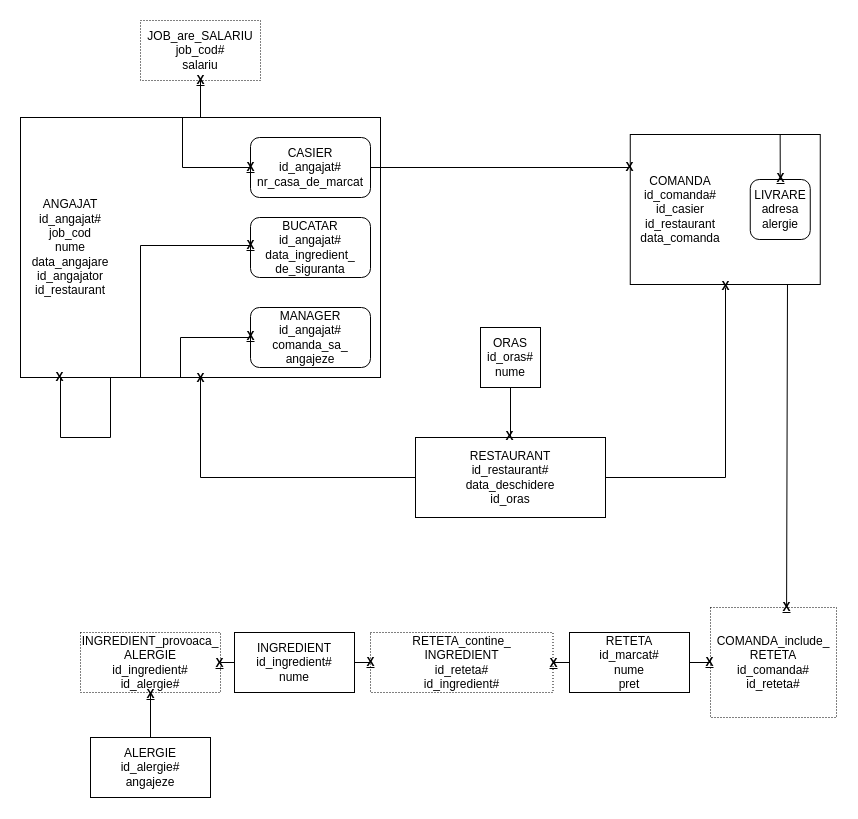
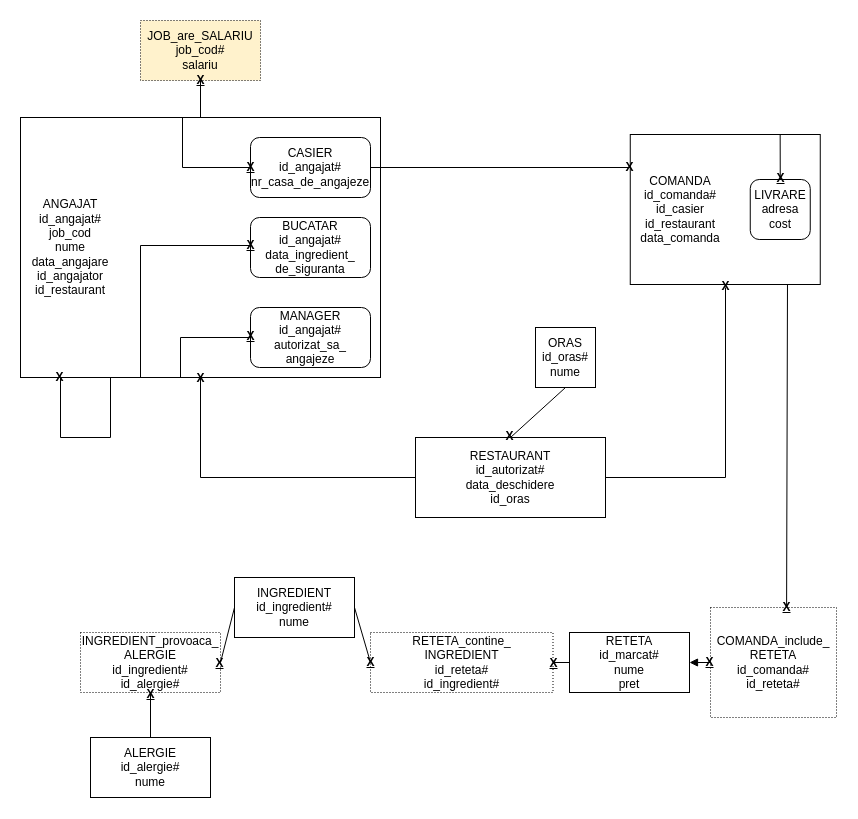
node "JOB_are_SALARIU job_cod# salariu": fillcolor #ffffff -> #fff2cc
node "CASIER id_angajat# nr_casa_de_marcat": label "CASIER id_angajat# nr_casa_de_marcat" -> "CASIER id_angajat# nr_casa_de_angajeze"
node "LIVRARE adresa alergie": label "LIVRARE adresa alergie" -> "LIVRARE adresa cost"
node "MANAGER id_angajat# comanda_sa_ angajeze": label "MANAGER id_angajat# comanda_sa_ angajeze" -> "MANAGER id_angajat# autorizat_sa_ angajeze"
node "ORAS id_oras# nume": moved (511, 358) -> (566, 358)
node "RESTAURANT id_restaurant# data_deschidere id_oras": label "RESTAURANT id_restaurant# data_deschidere id_oras" -> "RESTAURANT id_autorizat# data_deschidere id_oras"
node "INGREDIENT id_ingredient# nume": moved (295, 663) -> (295, 608)
edge "RETETA id_marcat# nume pret" -- "COMANDA_include_ RETETA id_comanda# id_reteta#": arrowhead none -> block
node "ALERGIE id_alergie# angajeze": label "ALERGIE id_alergie# angajeze" -> "ALERGIE id_alergie# nume"
